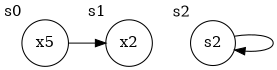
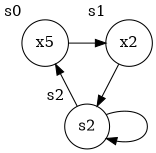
edge "x2 s1" -> "s2 s2": added
edge "s2 s2" -> "x5 s0": added
